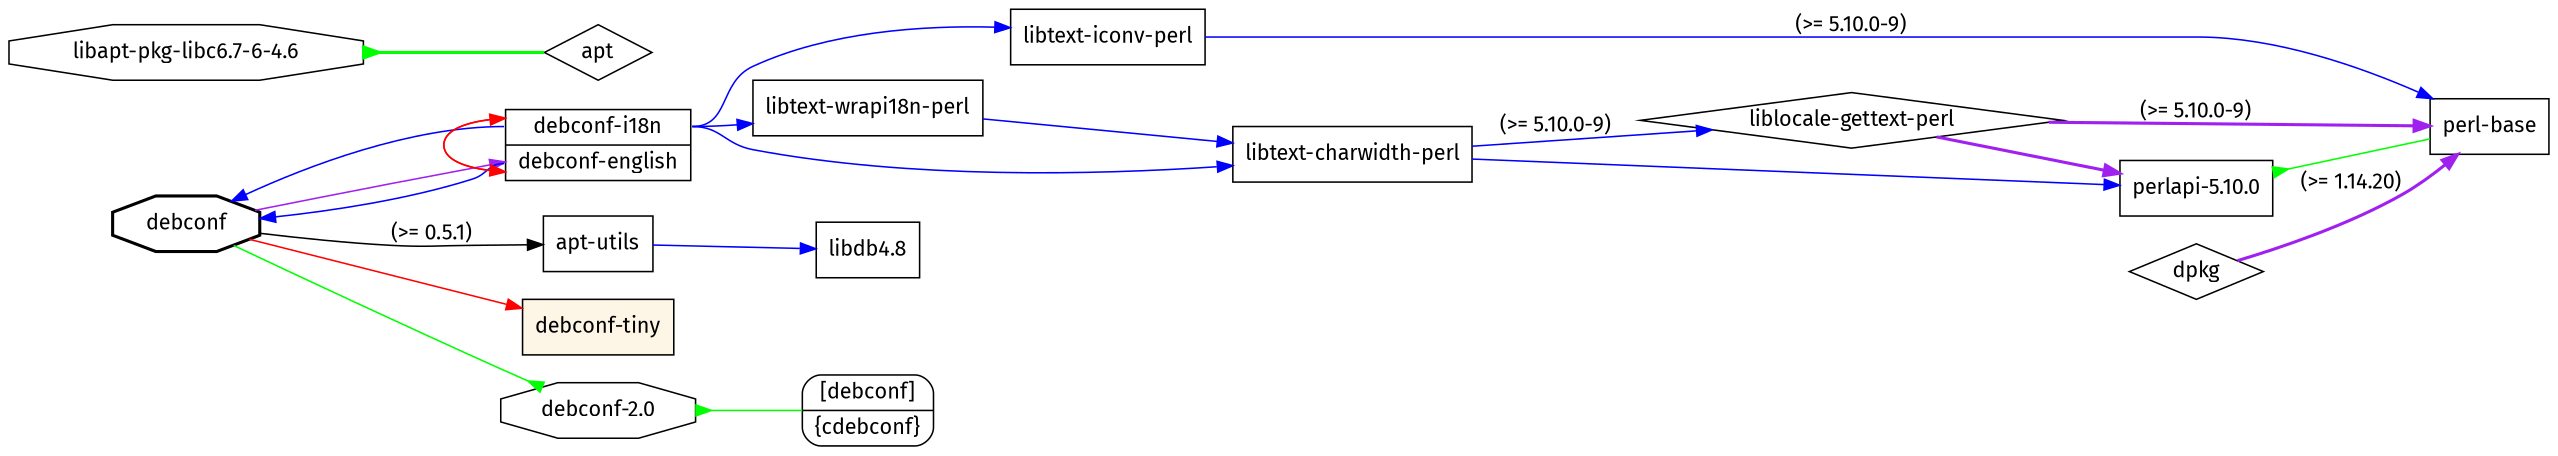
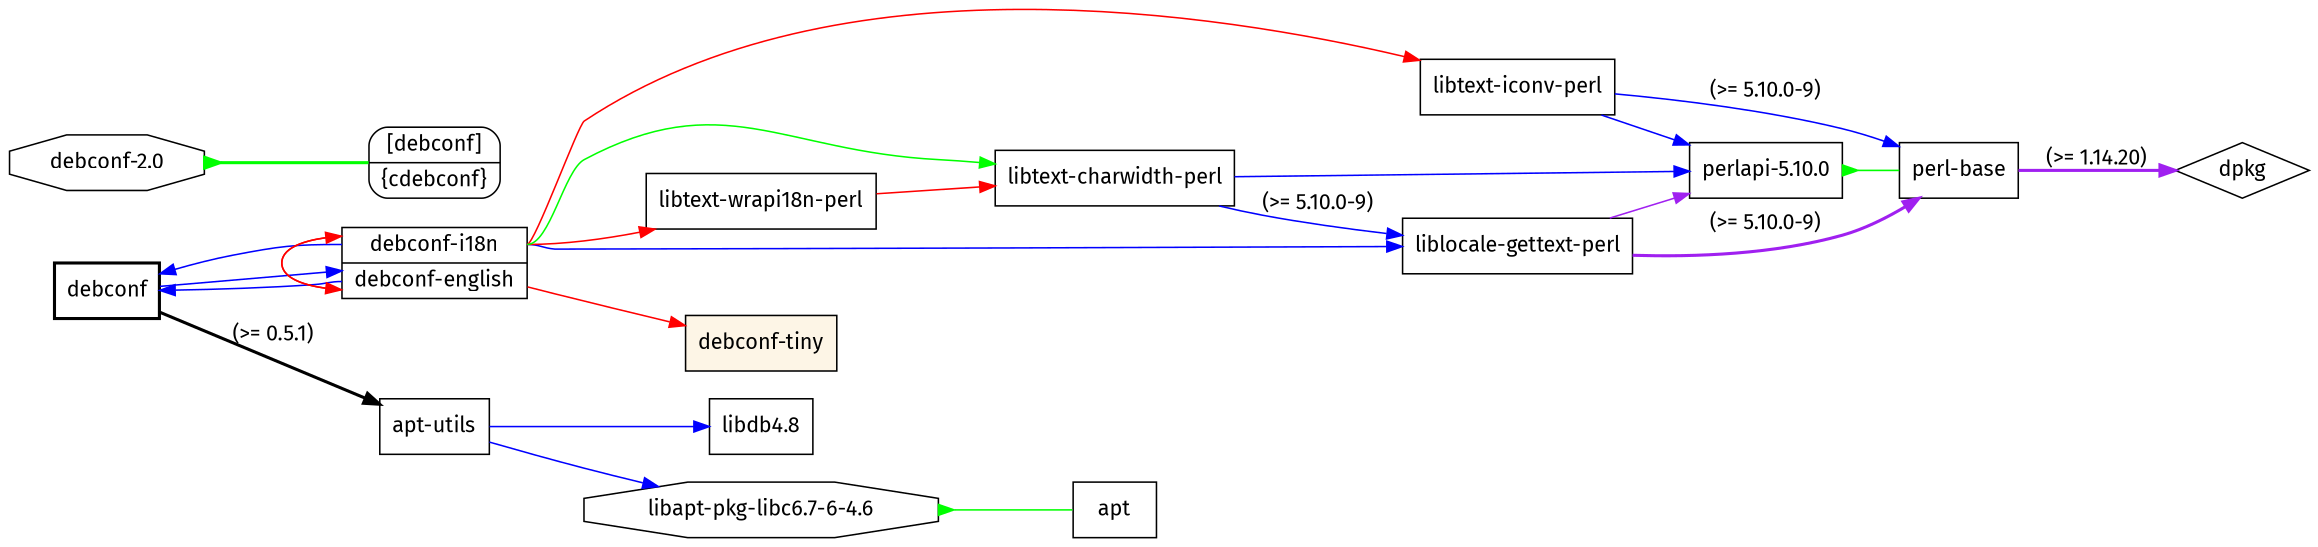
edge "debconf-i18n" -> "libtext-iconv-perl": color blue -> red
edge "apt" -> "libapt-pkg-libc6.7-6-4.6": style bold -> solid
node "apt": shape diamond -> box
node "liblocale-gettext-perl": shape diamond -> box
edge "debconf-i18n" -> "libtext-wrapi18n-perl": color blue -> red
edge "libtext-iconv-perl" -> "perlapi-5.10.0": added
edge "libtext-wrapi18n-perl" -> "libtext-charwidth-perl": color blue -> red
edge "liblocale-gettext-perl" -> "perlapi-5.10.0": style bold -> solid
edge "debconf-i18n" -> "libtext-charwidth-perl": color blue -> green
edge "debconf" -> "debconf-i18n": color purple -> blue
edge "dpkg" -> "perl-base": reversed
node "debconf": shape octagon -> box
edge "debconf" -> "apt-utils": style solid -> bold
edge "debconf-i18n" -> "liblocale-gettext-perl": added
edge "debconf" -> "debconf-tiny": now "debconf-i18n" -> "debconf-tiny"
edge "debconf" -> "debconf-2.0": removed
edge "[debconf]" -> "debconf-2.0": style solid -> bold
edge "apt-utils" -> "libapt-pkg-libc6.7-6-4.6": added
